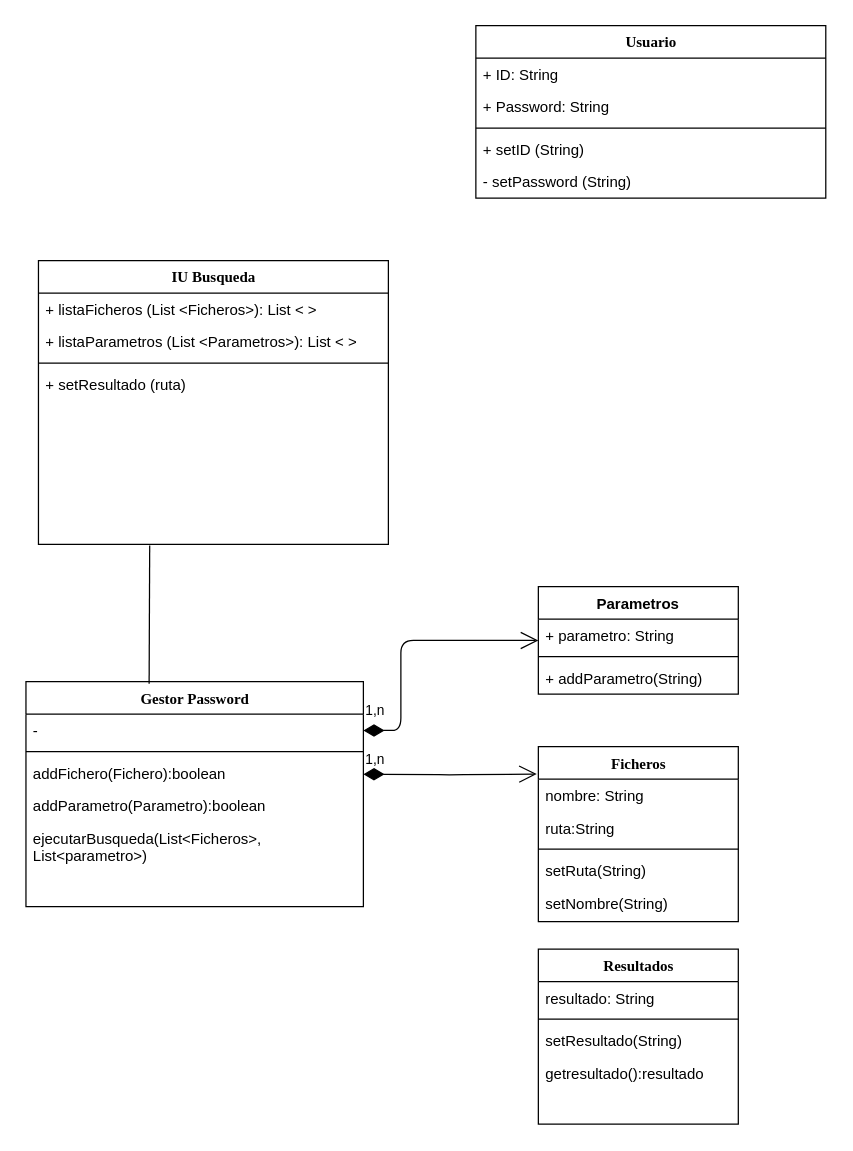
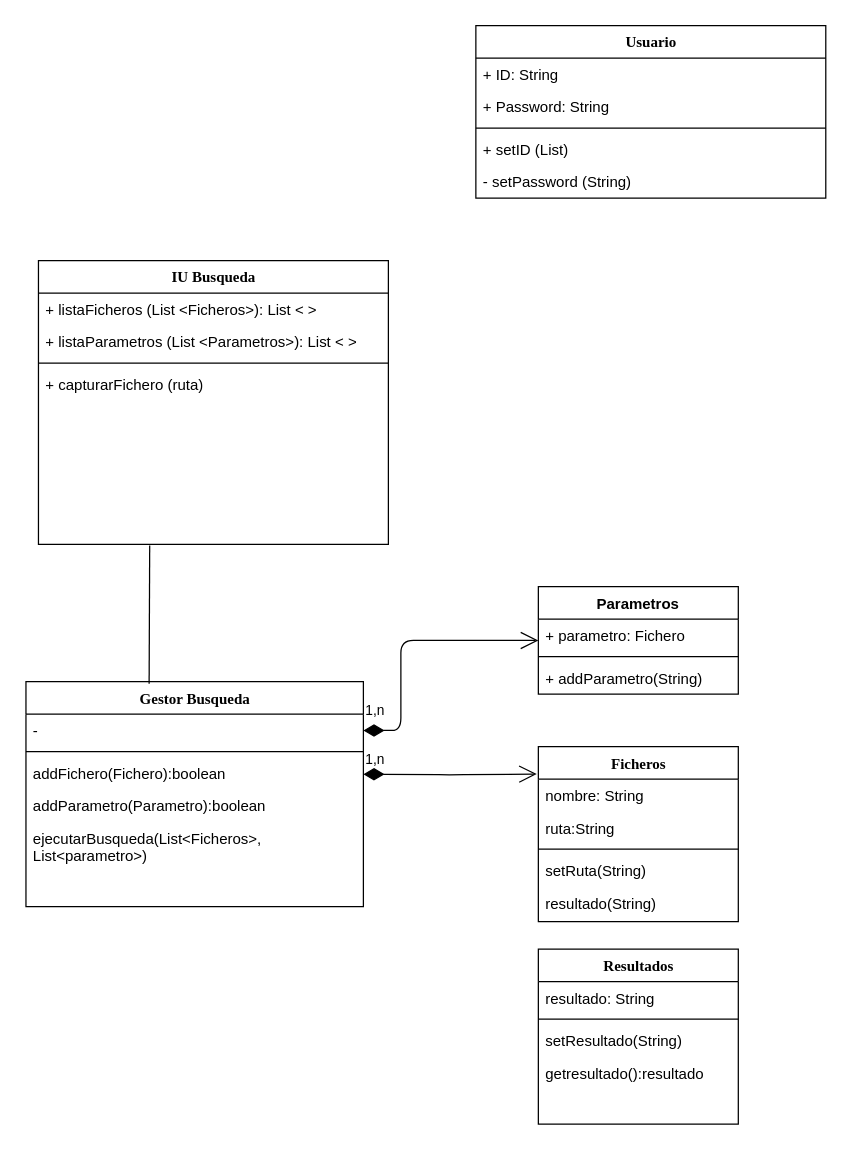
node "+ setID (String)": label "+ setID (String)" -> "+ setID (List)"
node "+ setResultado (ruta)": label "+ setResultado (ruta)" -> "+ capturarFichero (ruta)"
node "+ parametro: String": label "+ parametro: String" -> "+ parametro: Fichero"
node "Gestor Password": label "Gestor Password" -> "Gestor Busqueda"
node "setNombre(String)": label "setNombre(String)" -> "resultado(String)"
